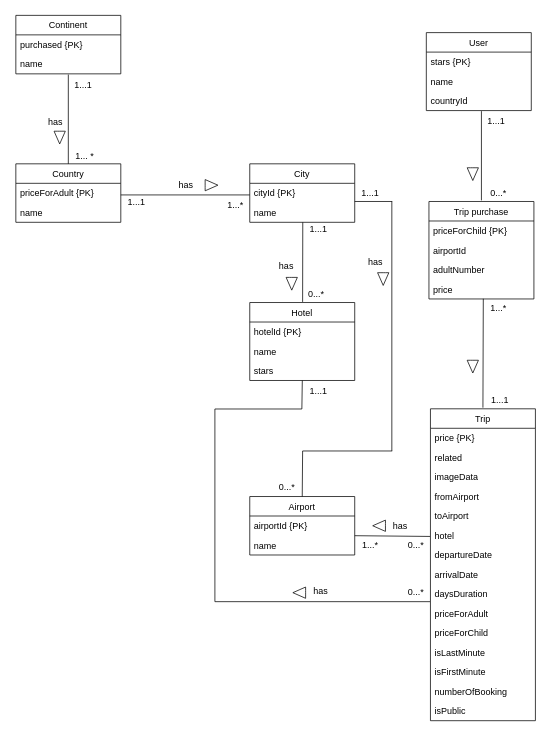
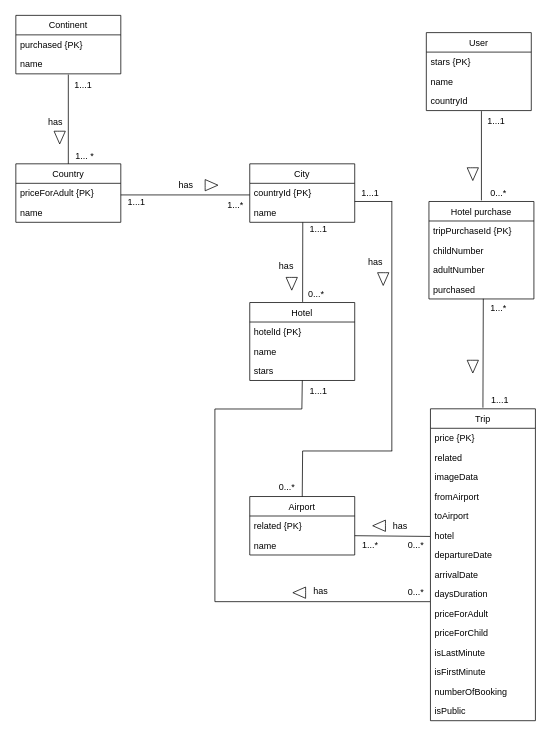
node "cityId {PK}": label "cityId {PK}" -> "countryId {PK}"
node "Trip purchase": label "Trip purchase" -> "Hotel purchase"
node "priceForChild {PK}": label "priceForChild {PK}" -> "tripPurchaseId {PK}"
node "airportId": label "airportId" -> "childNumber"
node "price": label "price" -> "purchased"
node "airportId {PK}": label "airportId {PK}" -> "related {PK}"
